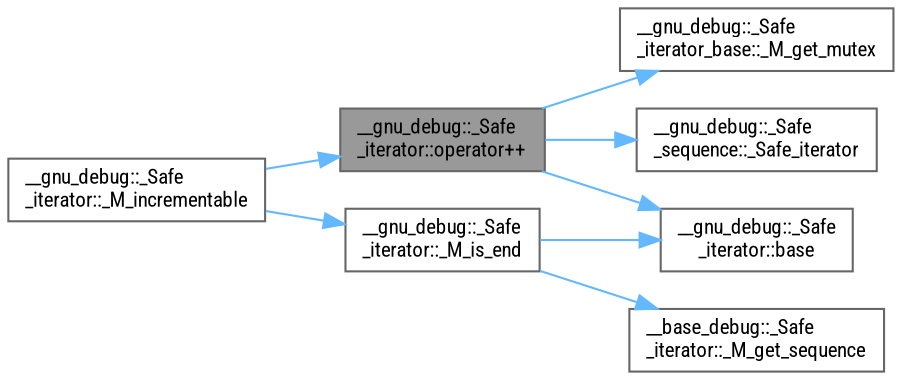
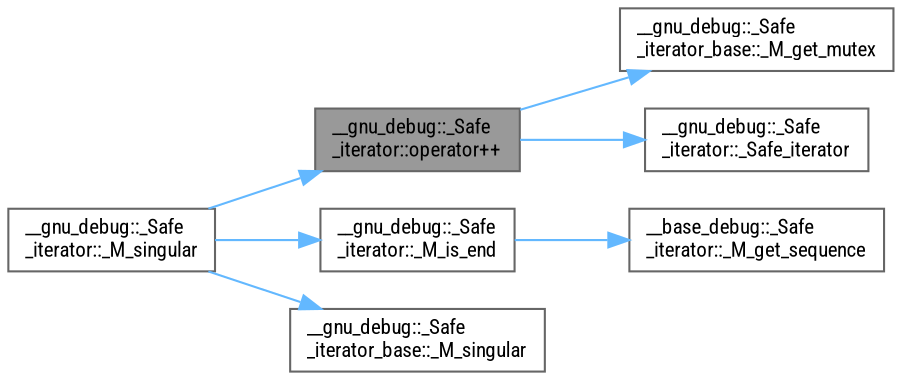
node "__gnu_debug::_Safe _sequence::_Safe_iterator": label "__gnu_debug::_Safe _sequence::_Safe_iterator" -> "__gnu_debug::_Safe _iterator::_Safe_iterator"
node "__gnu_debug::_Safe _iterator::_M_incrementable": label "__gnu_debug::_Safe _iterator::_M_incrementable" -> "__gnu_debug::_Safe _iterator::_M_singular"
node "__gnu_debug::_Safe _iterator::base": removed
node "__gnu_debug::_Safe _iterator_base::_M_singular": added
